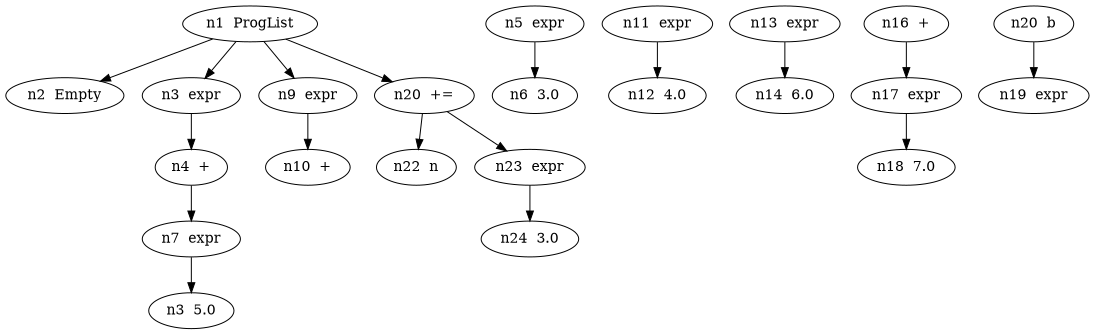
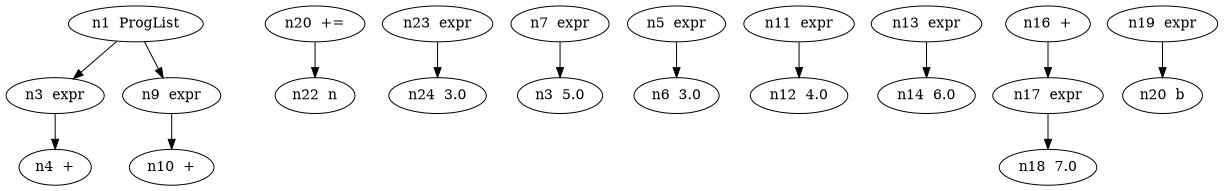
edge "n20  b" -> "n19  expr": reversed
edge "n1  ProgList" -> "n20  +=": removed
node "n2  Empty": removed
edge "n20  +=" -> "n23  expr": removed
edge "n4  +" -> "n7  expr": removed
